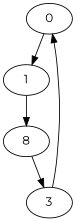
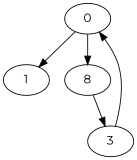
edge "1" -> "8": now "0" -> "8"
